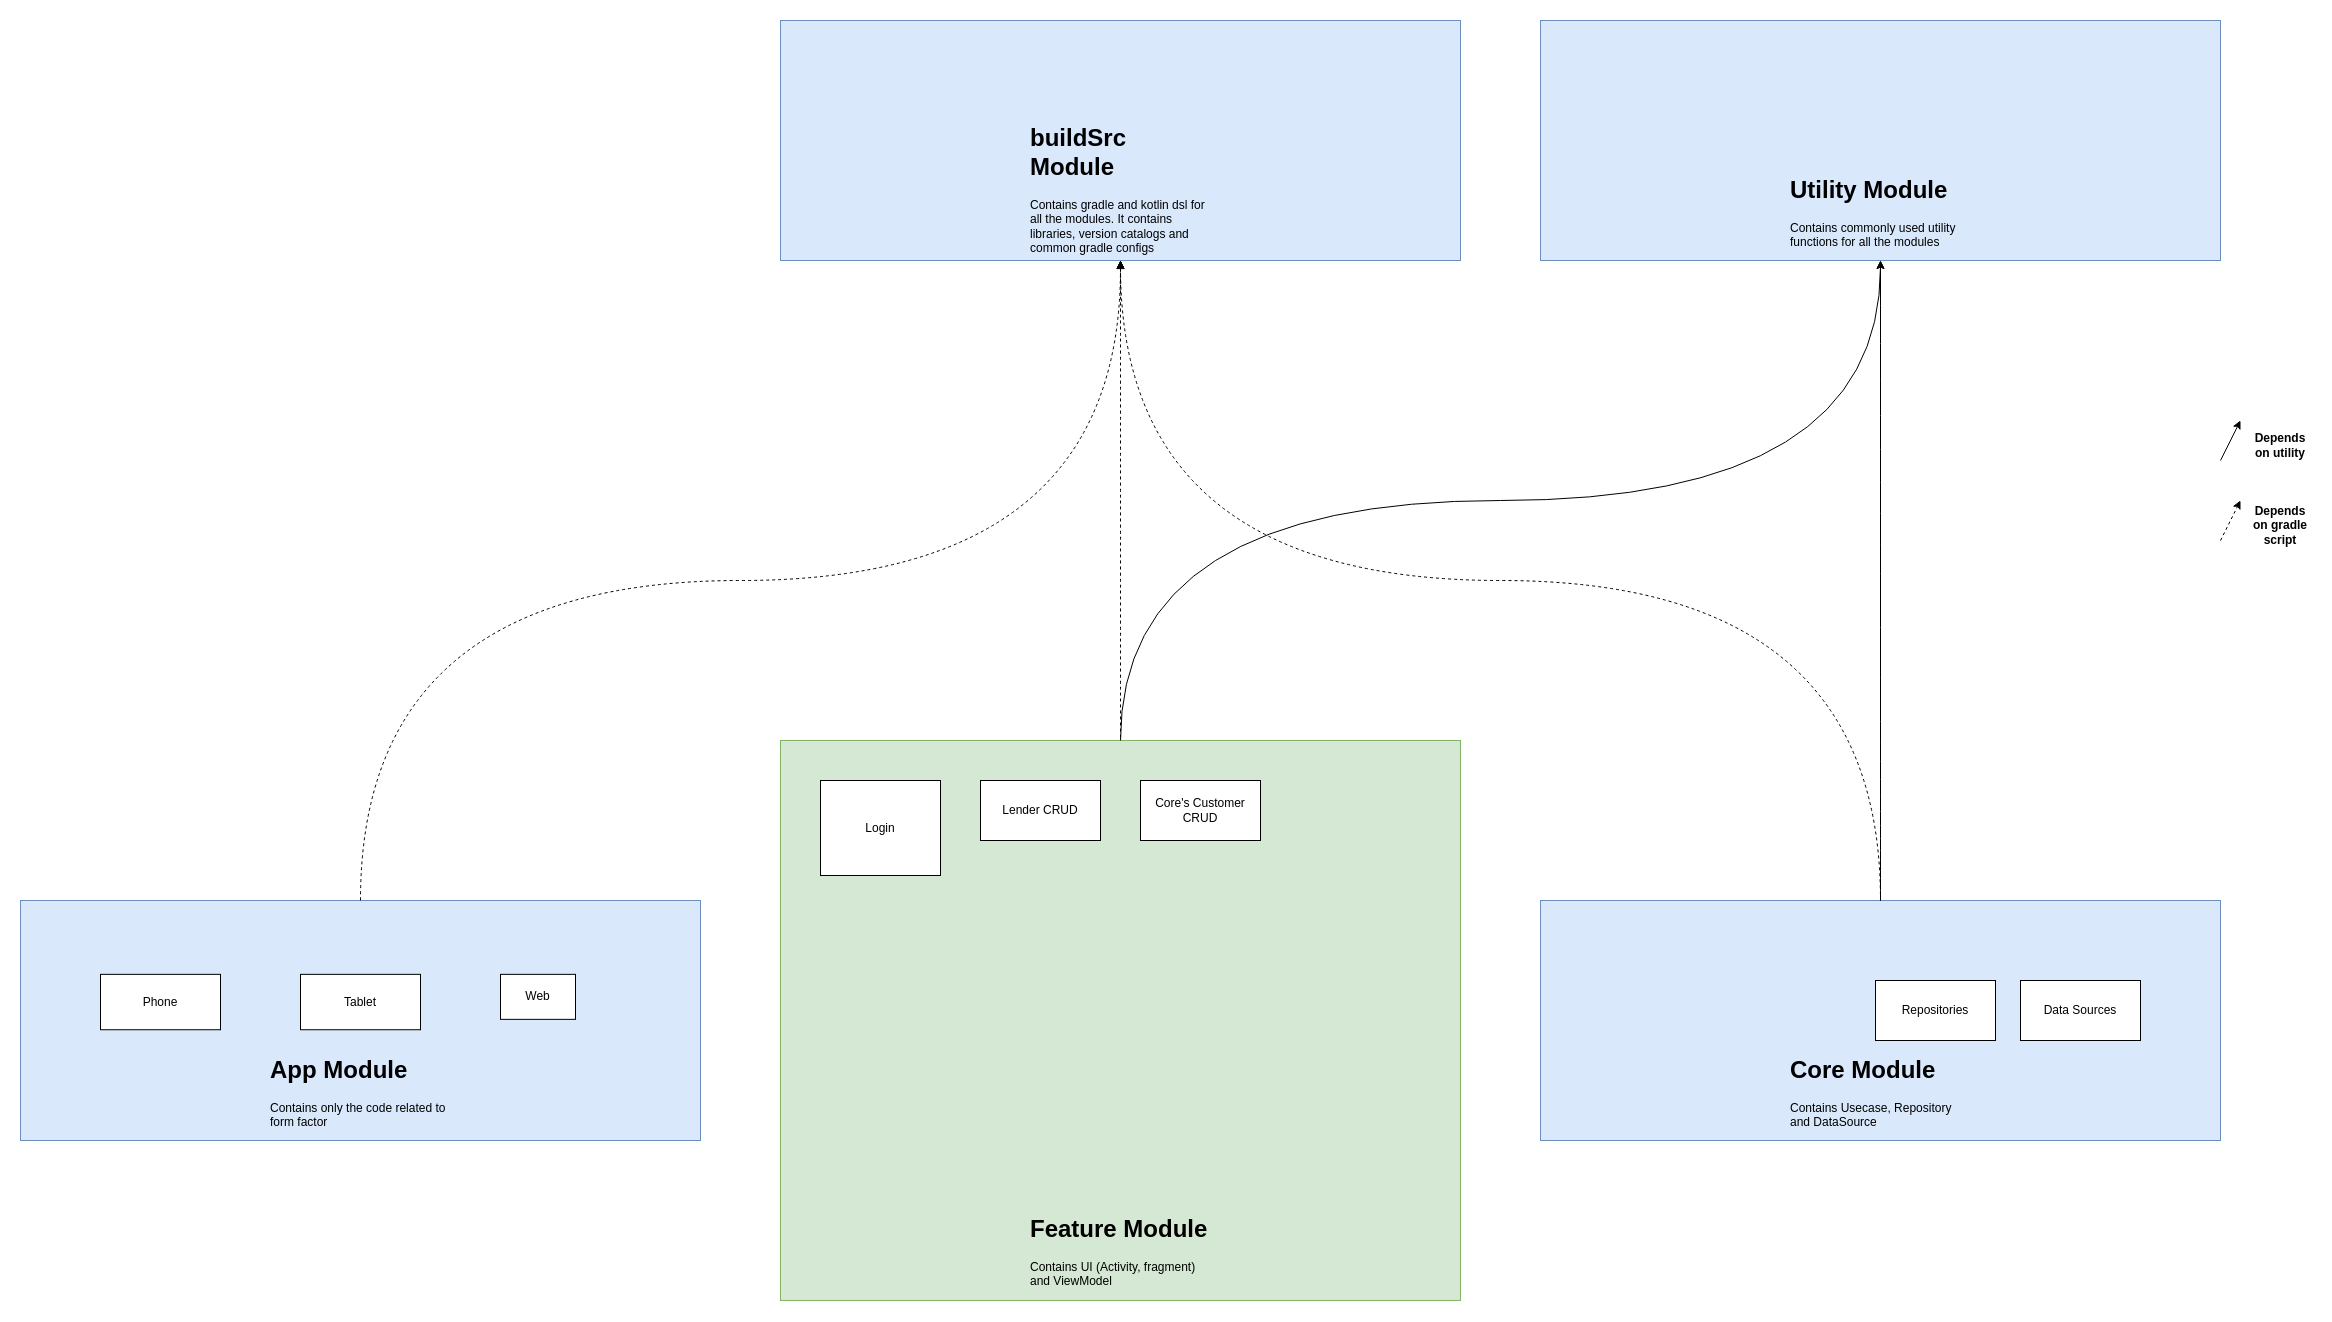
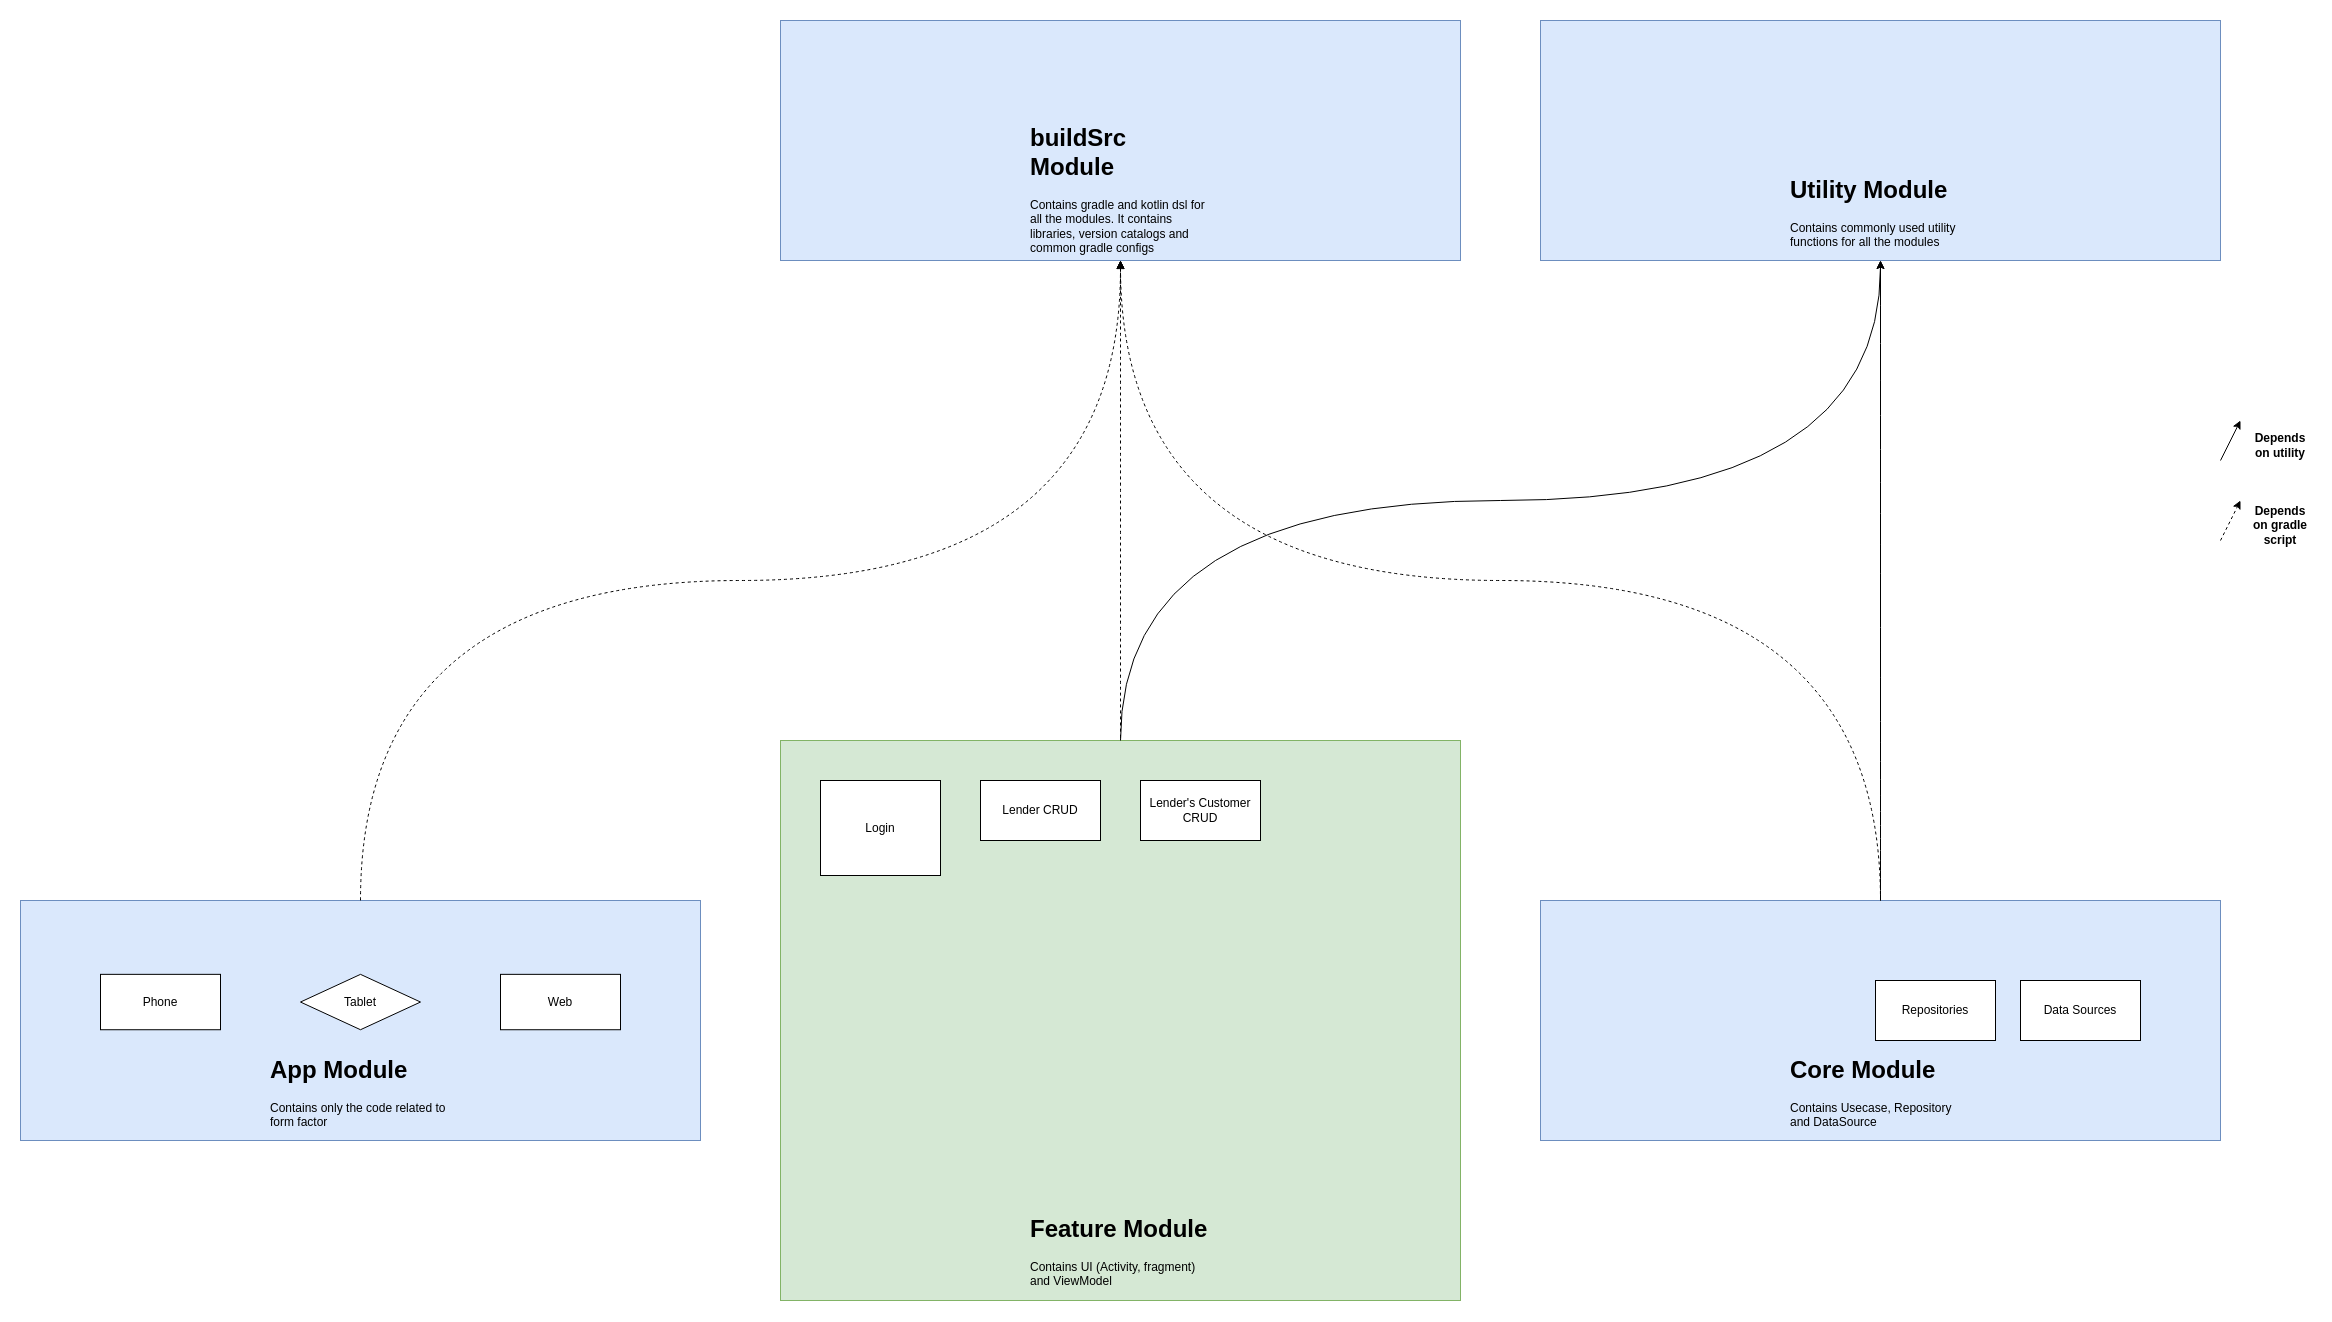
node "Core's Customer CRUD": label "Core's Customer CRUD" -> "Lender's Customer CRUD"
node "Web": size 75x45 -> 120x55
node "Tablet": shape rectangle -> diamond
